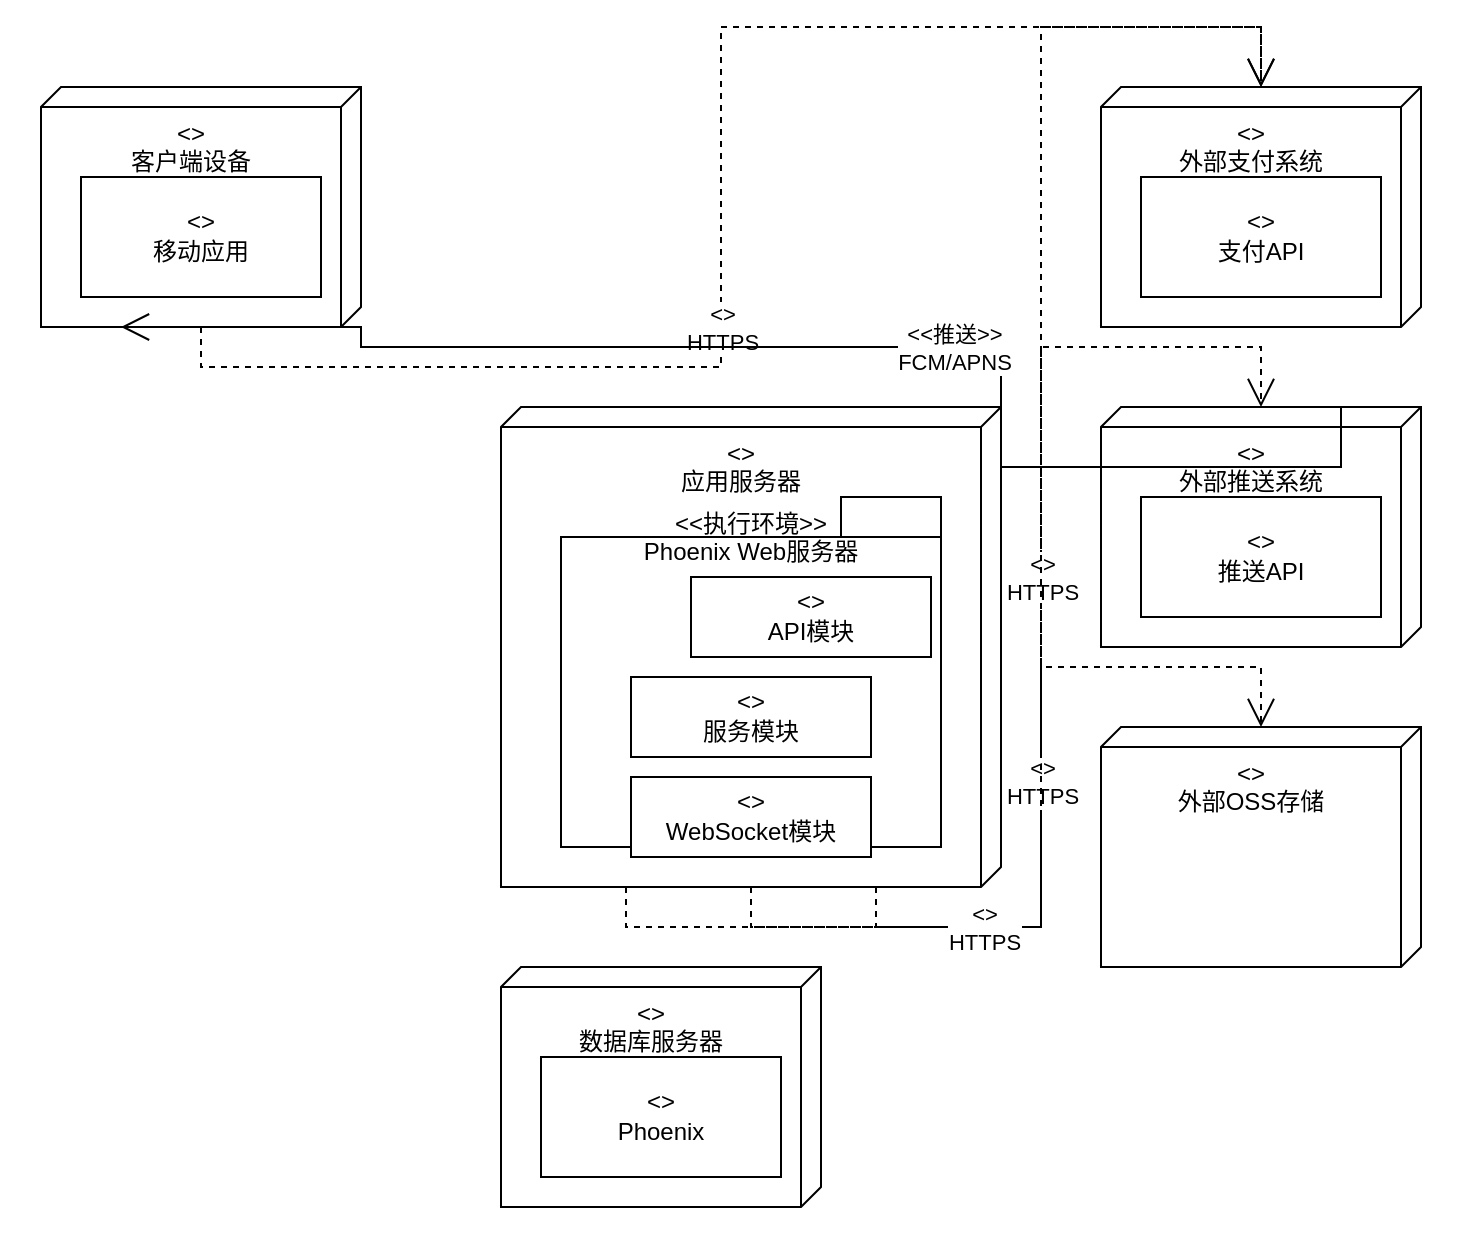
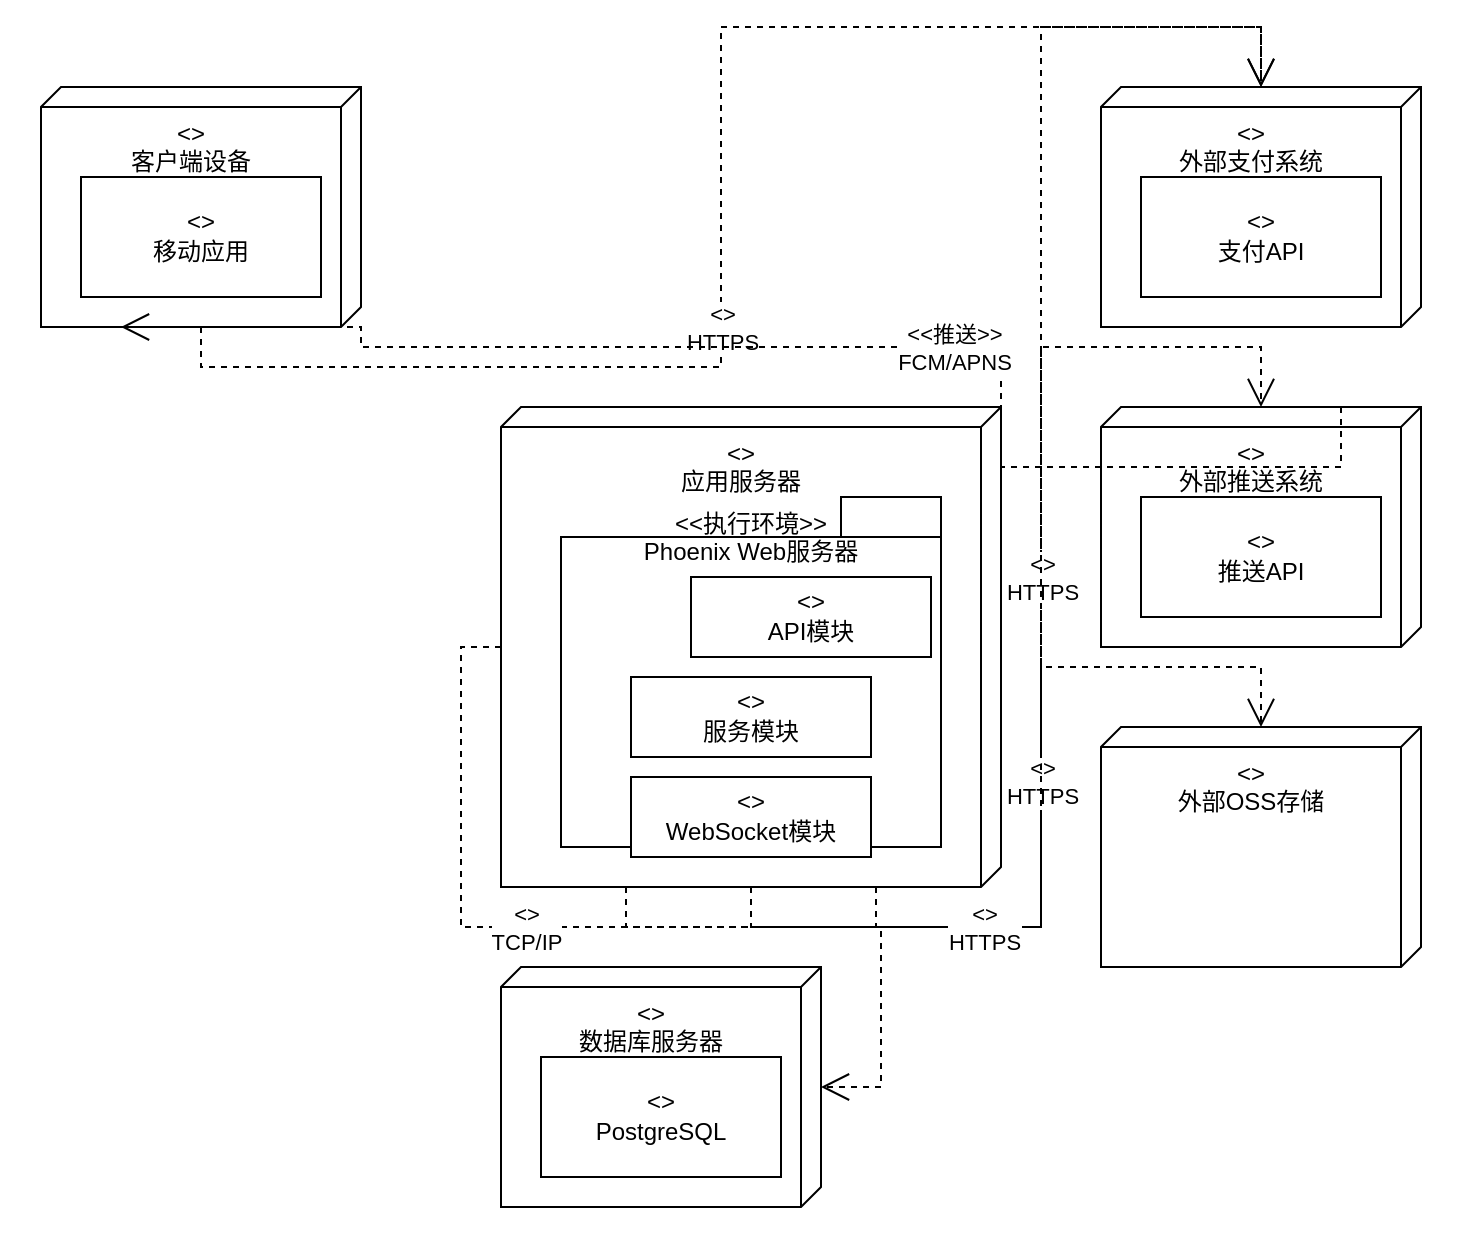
edge "> 外部推送系统" -> "> 客户端设备": style solid -> dashed
edge "> 应用服务器" -> "> 数据库服务器": added, label "> TCP/IP"
node "> Phoenix": label "> Phoenix" -> "> PostgreSQL"
